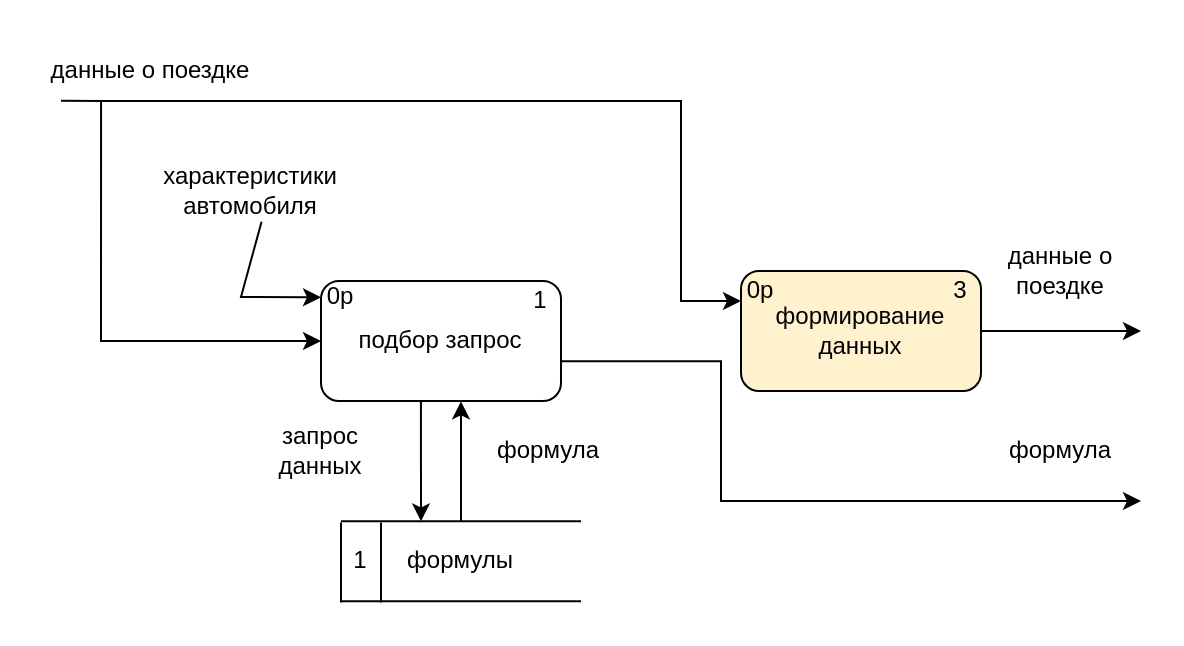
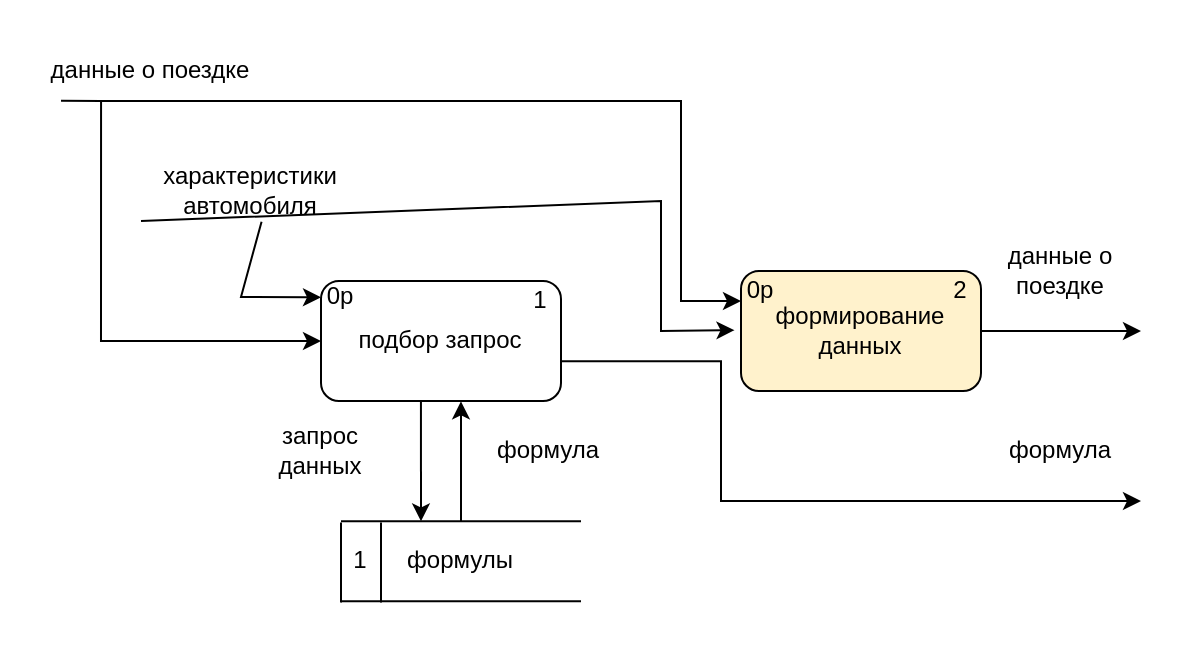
edge "характеристики автомобиля" -> "формирование данных": added
node "3": label "3" -> "2"
